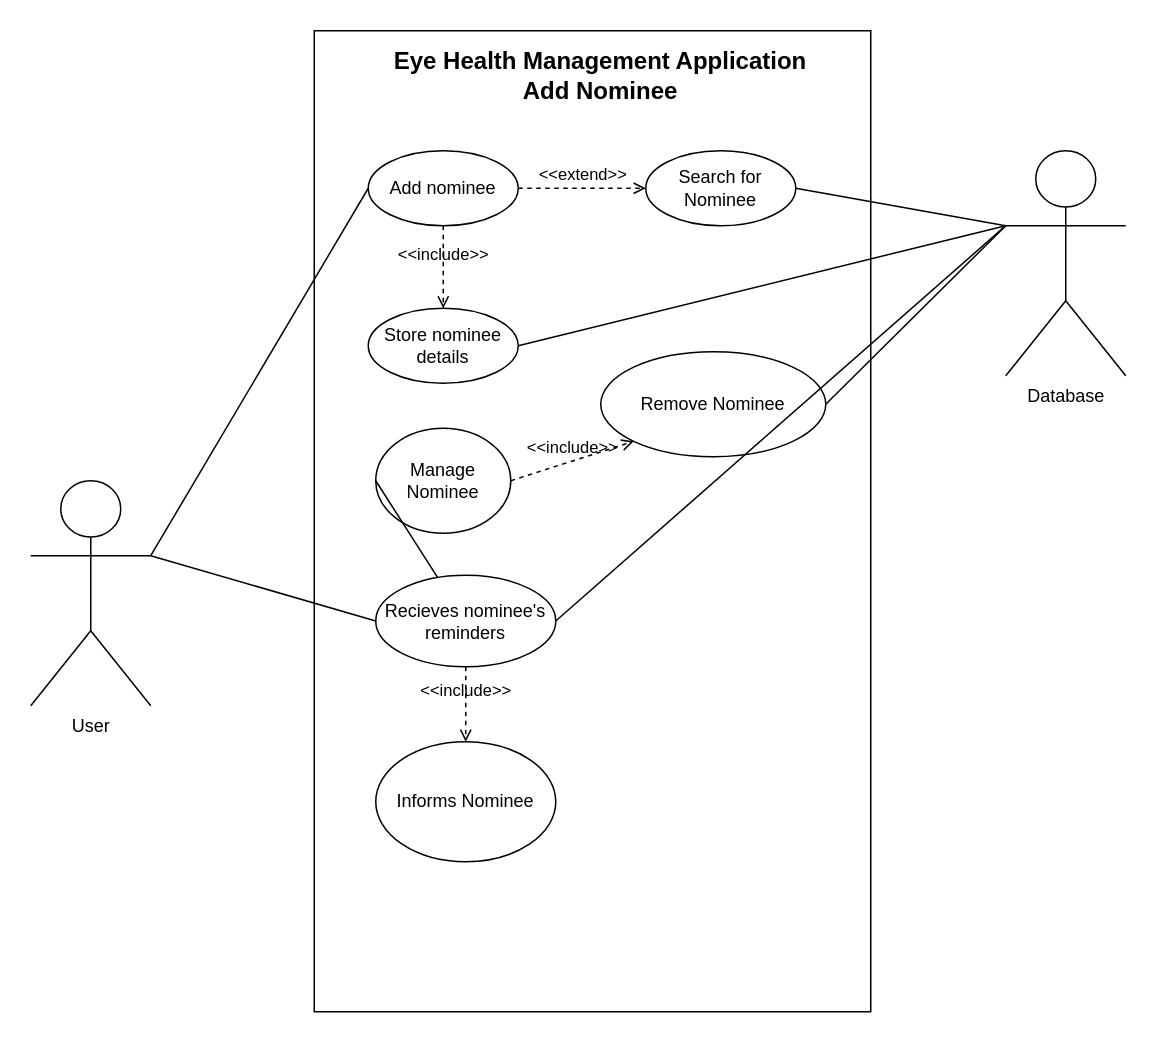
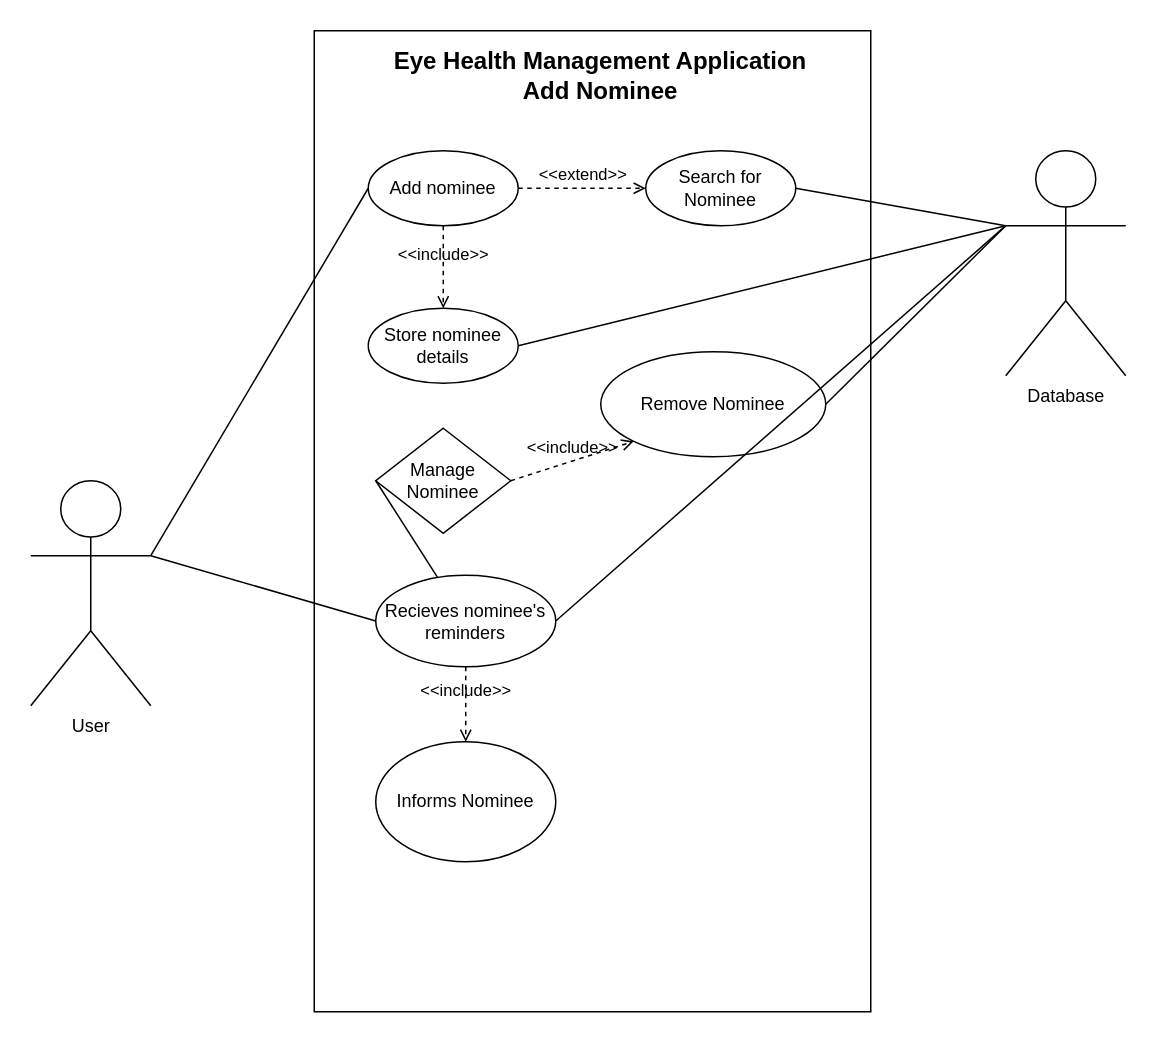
node "Manage Nominee": shape ellipse -> diamond
